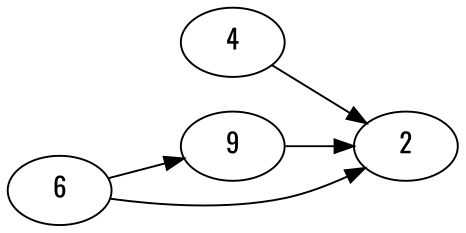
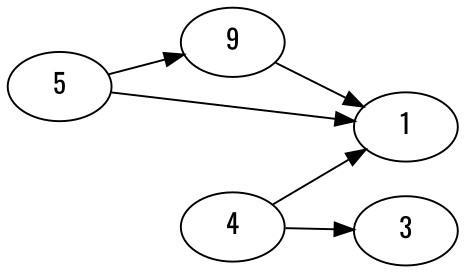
node "2": label "2" -> "1"
node "6": label "6" -> "5"
node "3": added
